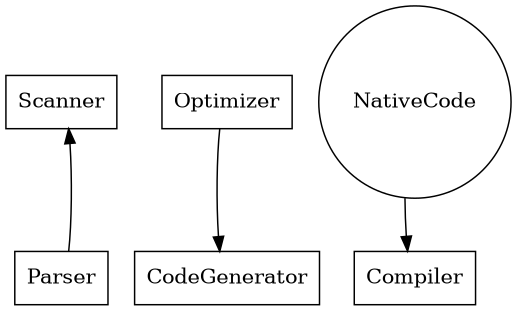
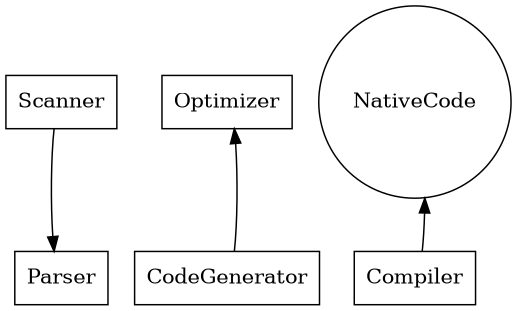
edge "Optimizer" -> "CodeGenerator": reversed
edge "Parser" -> "Scanner": reversed
edge "NativeCode" -> "Compiler": reversed
